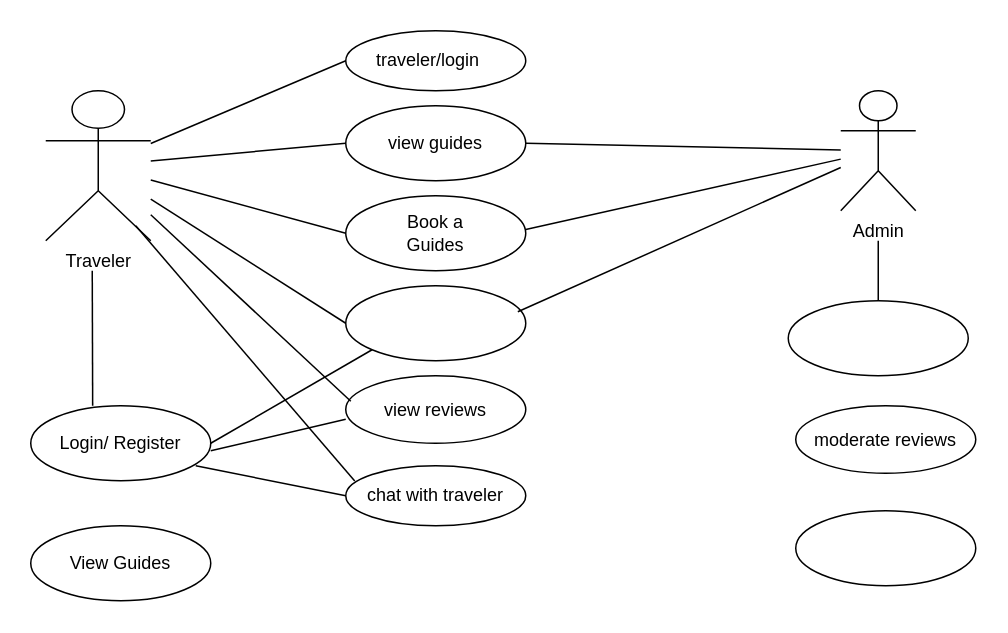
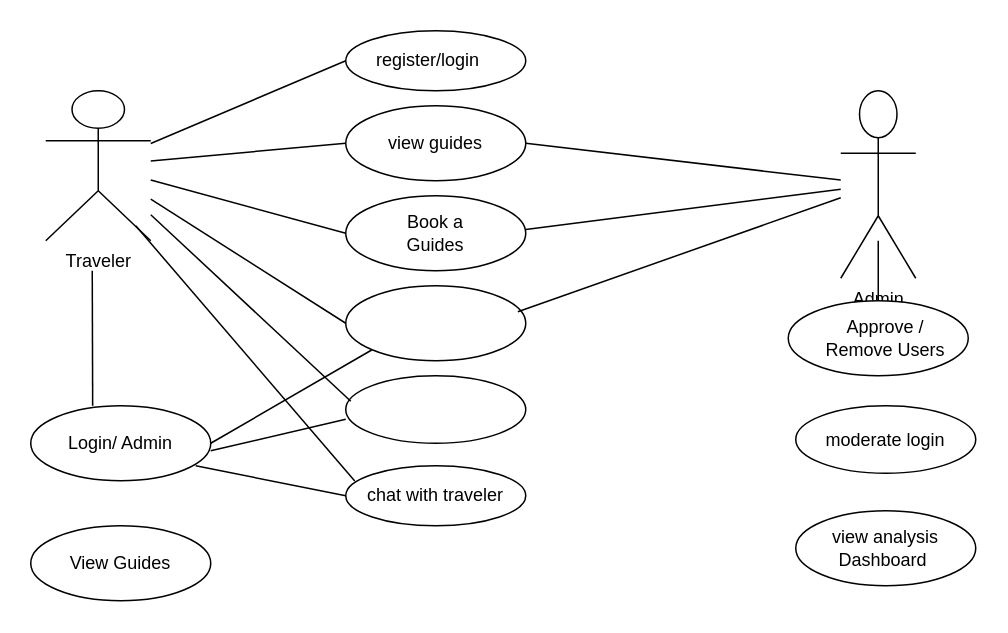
node "traveler/login": label "traveler/login" -> "register/login"
node "Admin": size 75x120 -> 75x188
node "Approve / Remove Users": added
node "view reviews": removed
node "moderate reviews": label "moderate reviews" -> "moderate login"
node "Login/ Register": label "Login/ Register" -> "Login/ Admin"
node "view analysis Dashboard": added
